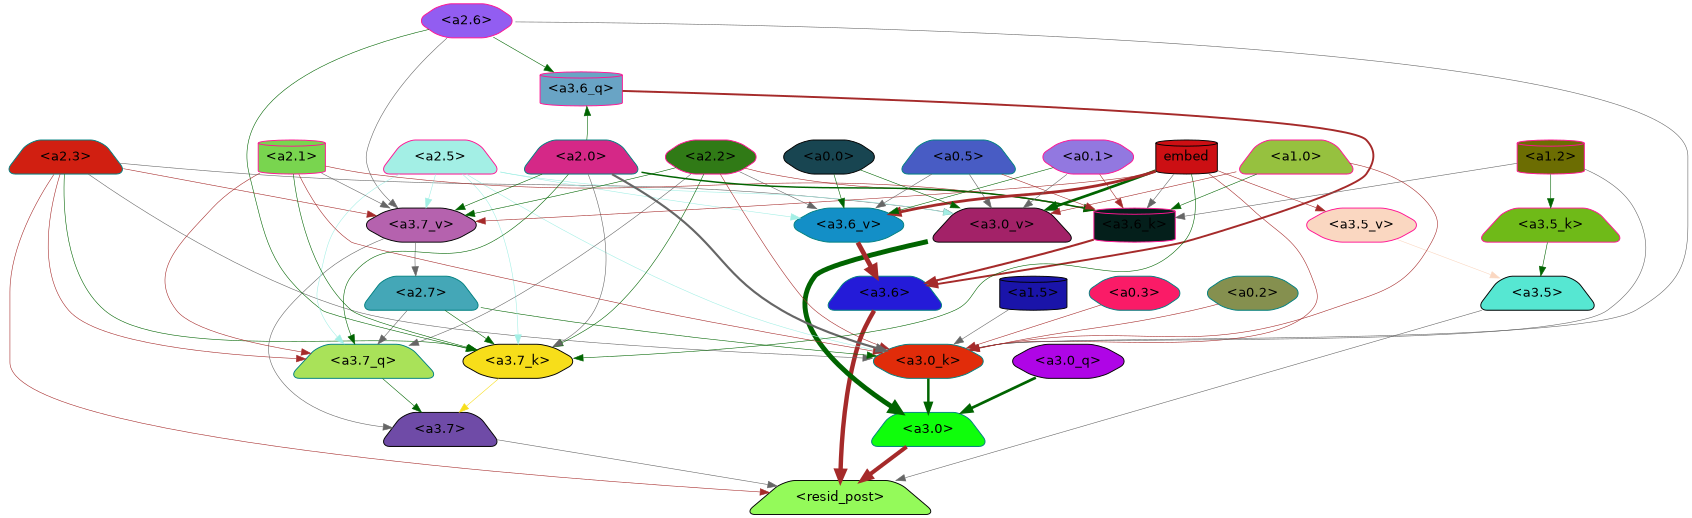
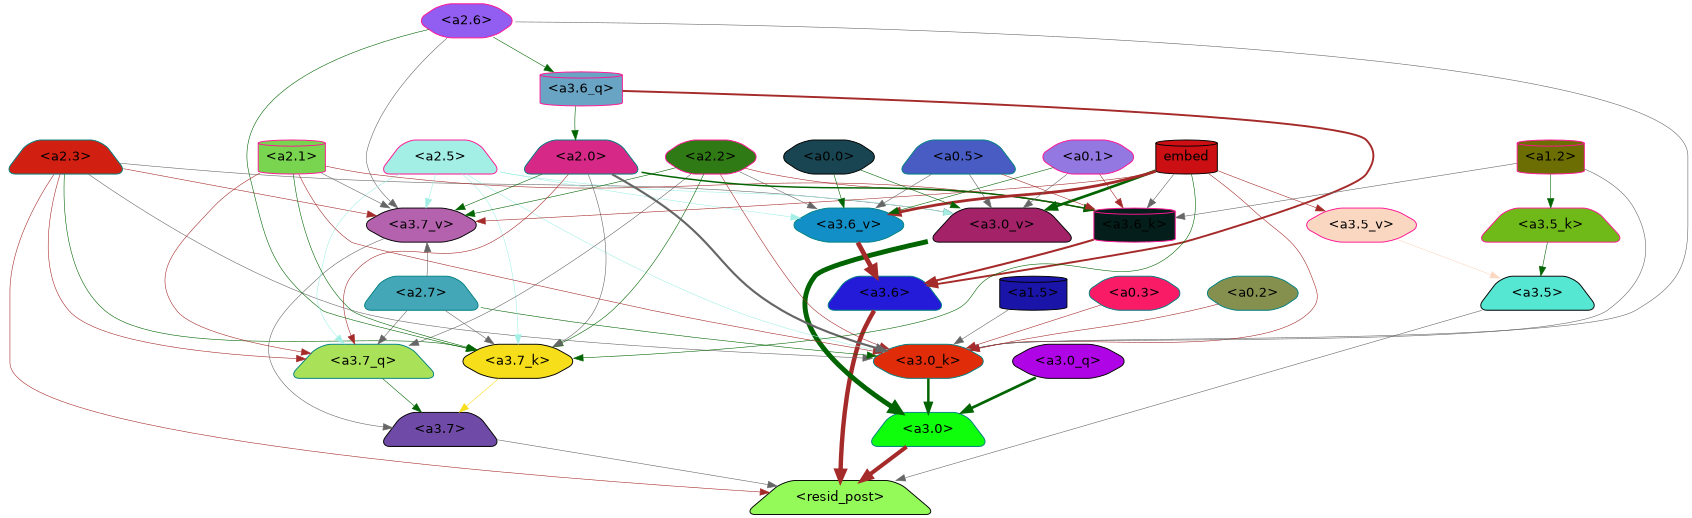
edge "<a2.0>" -> "<a3.6_q>": reversed
node "<a1.0>": removed
edge "<a2.0>" -> "<a3.7_q>": color darkgreen -> brown
edge "<a3.7_v>" -> "<a2.7>": reversed
edge "<a2.7>" -> "<a3.7_k>": color darkgreen -> gray40
